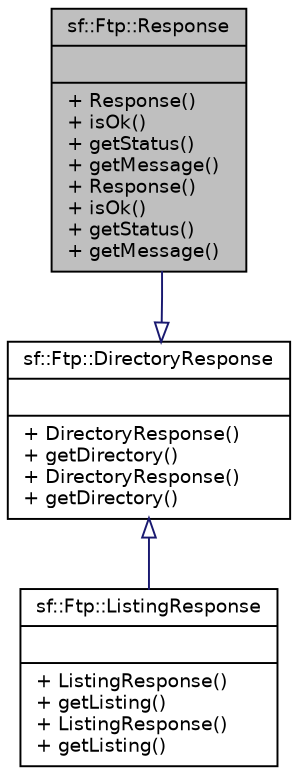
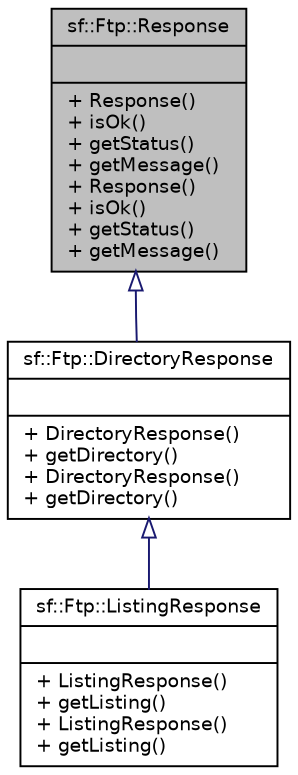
edge "sf::Ftp::Response" -> "sf::Ftp::DirectoryResponse": reversed
